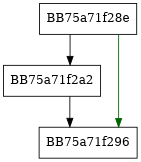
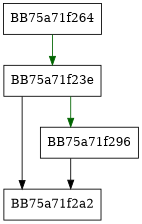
node "BB75a71f264": added
node "BB75a71f28e": label "BB75a71f28e" -> "BB75a71f23e"
edge "BB75a71f2a2" -> "BB75a71f296": reversed
